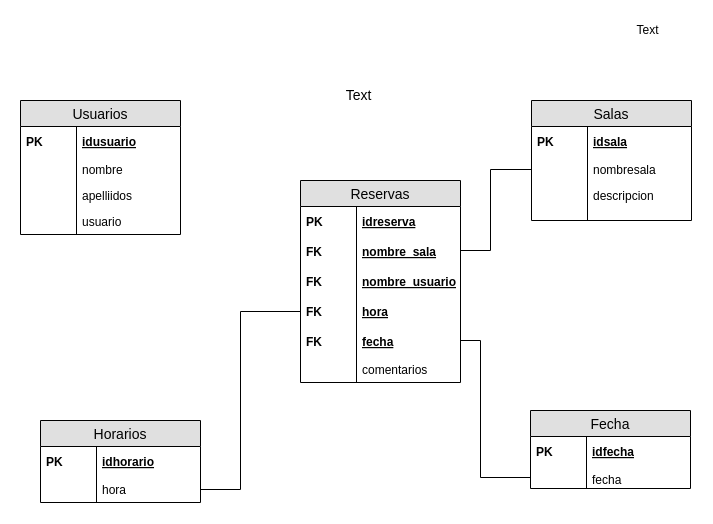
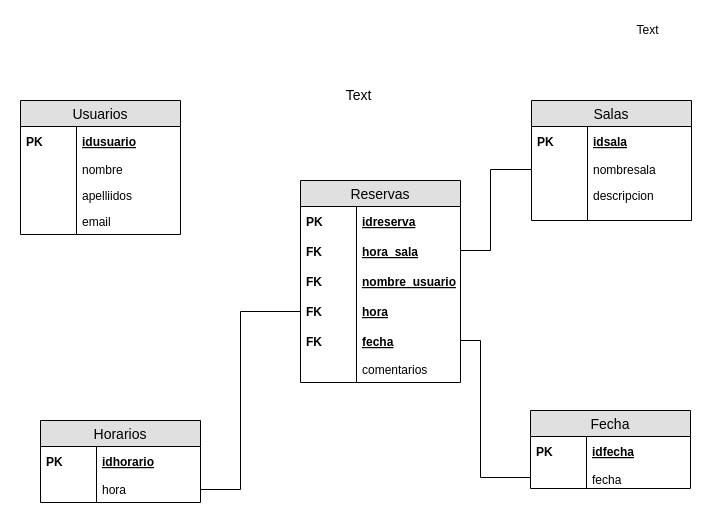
node "usuario": label "usuario" -> "email"
node "nombre_sala": label "nombre_sala" -> "hora_sala"
